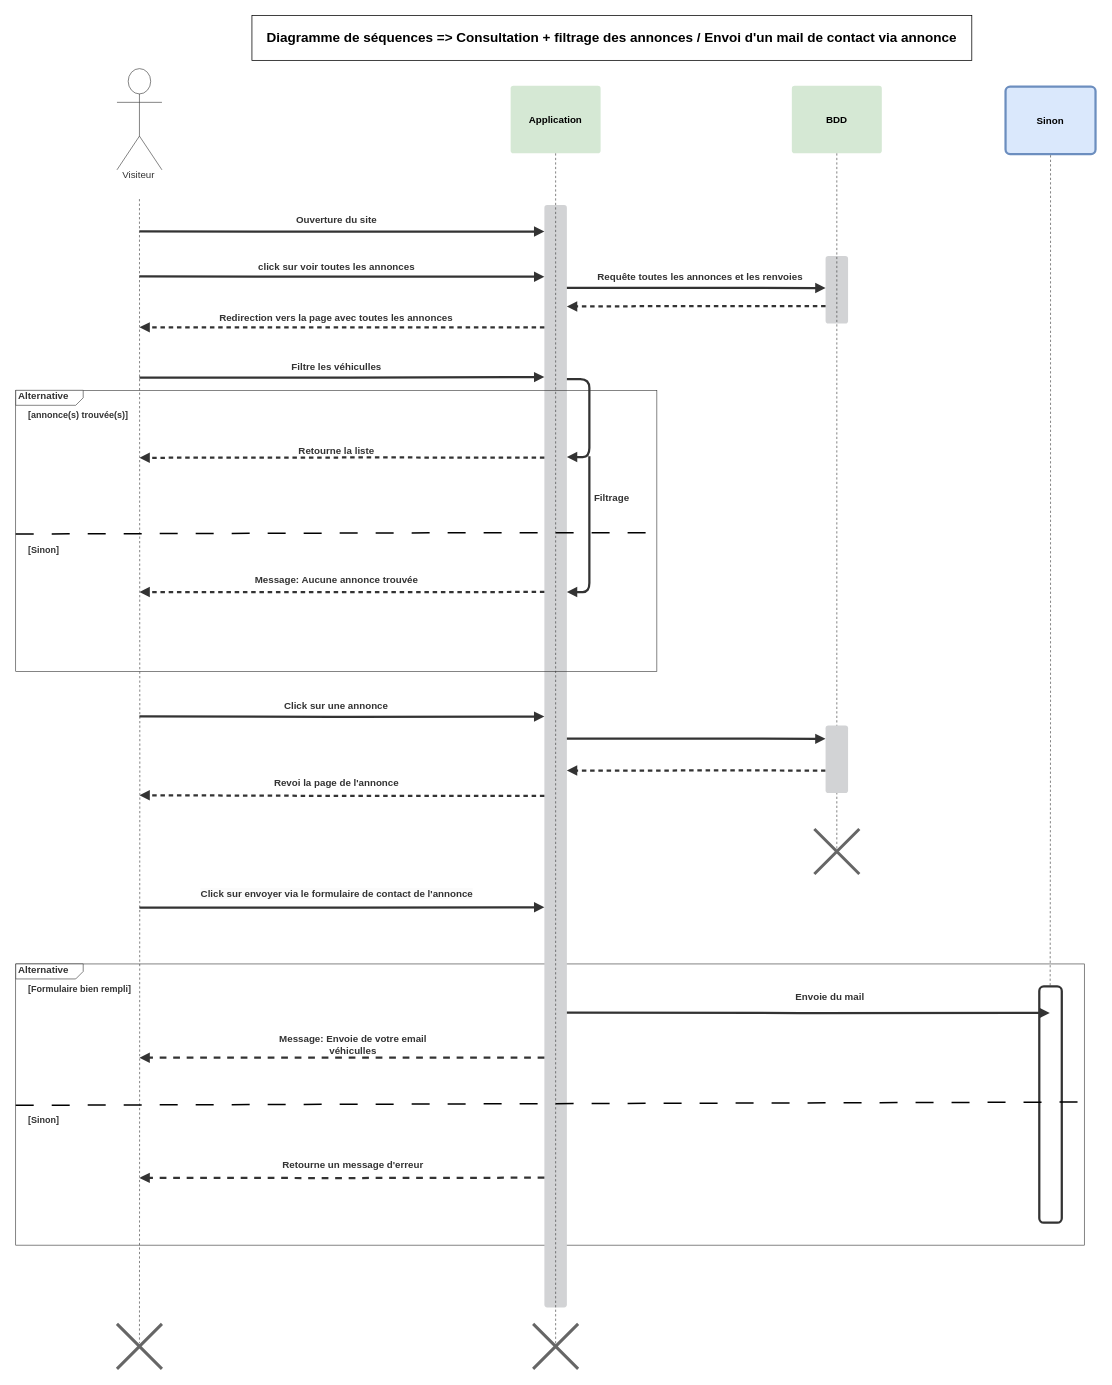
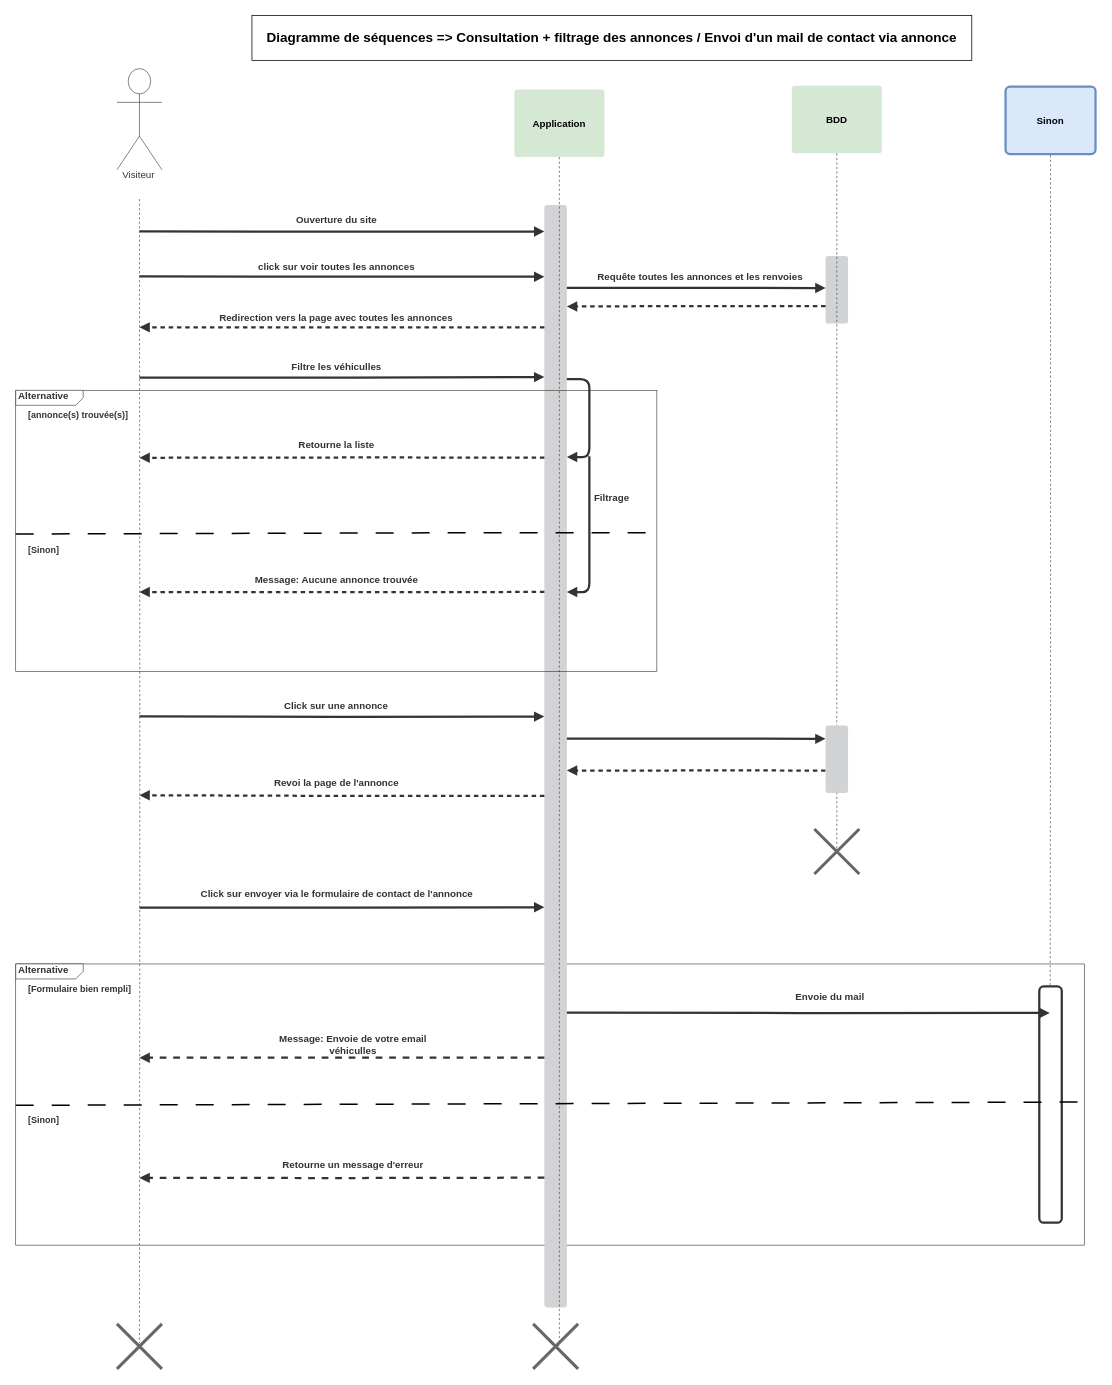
node "Application": moved (555, 120) -> (559, 123)
node "Retourne la liste": size 135x45 -> 135x34
